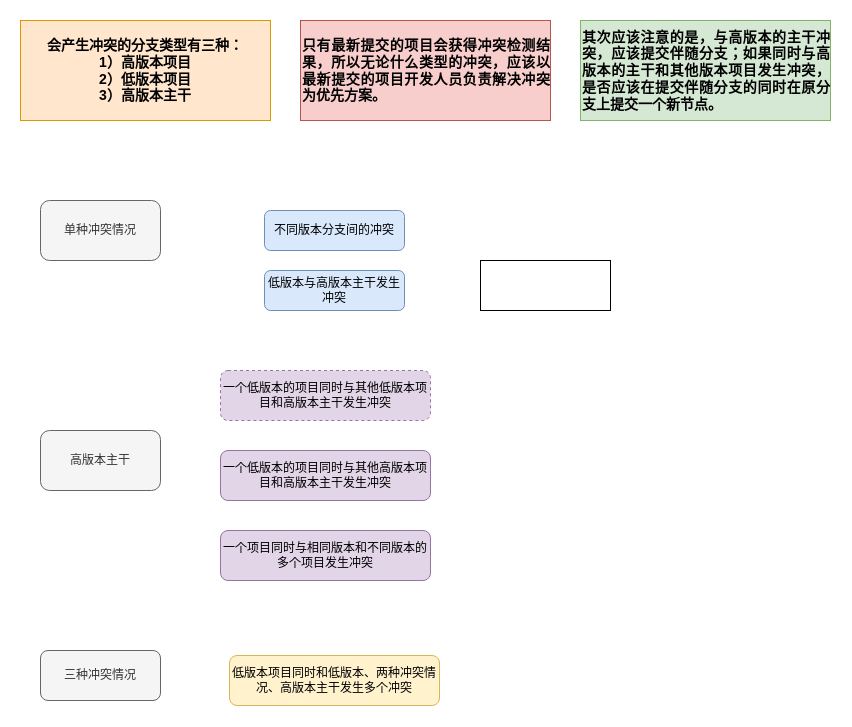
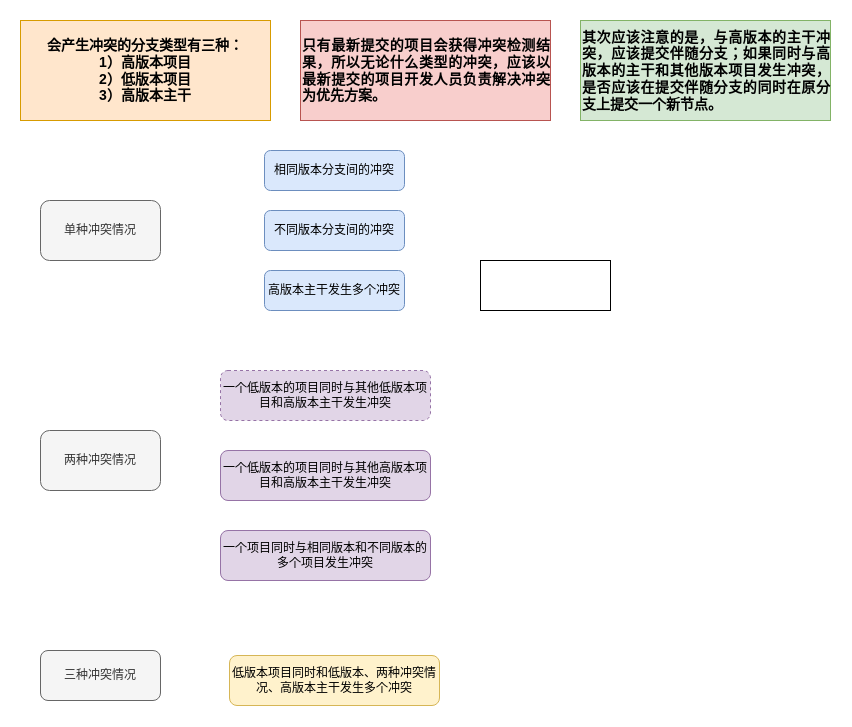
node "相同版本分支间的冲突": added
node "低版本与高版本主干发生冲突": label "低版本与高版本主干发生冲突" -> "高版本主干发生多个冲突"
node "高版本主干": label "高版本主干" -> "两种冲突情况"
